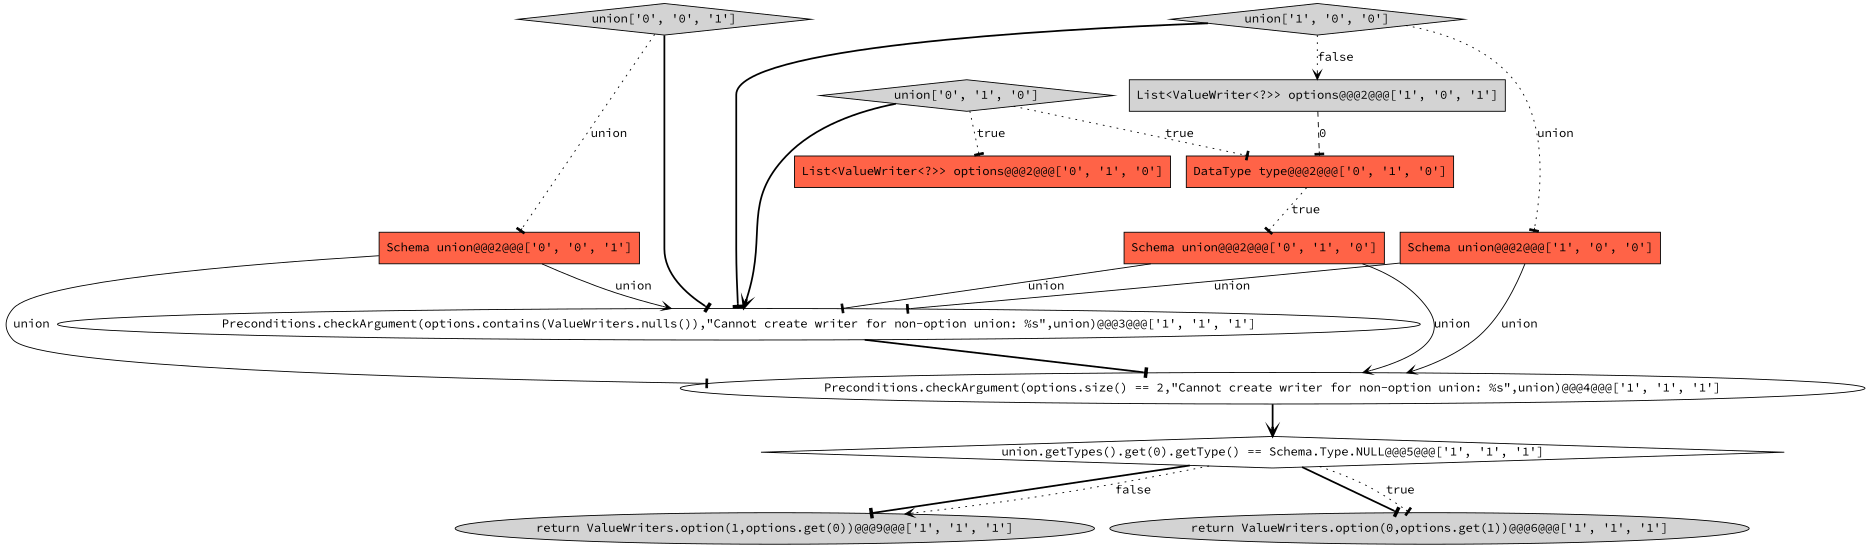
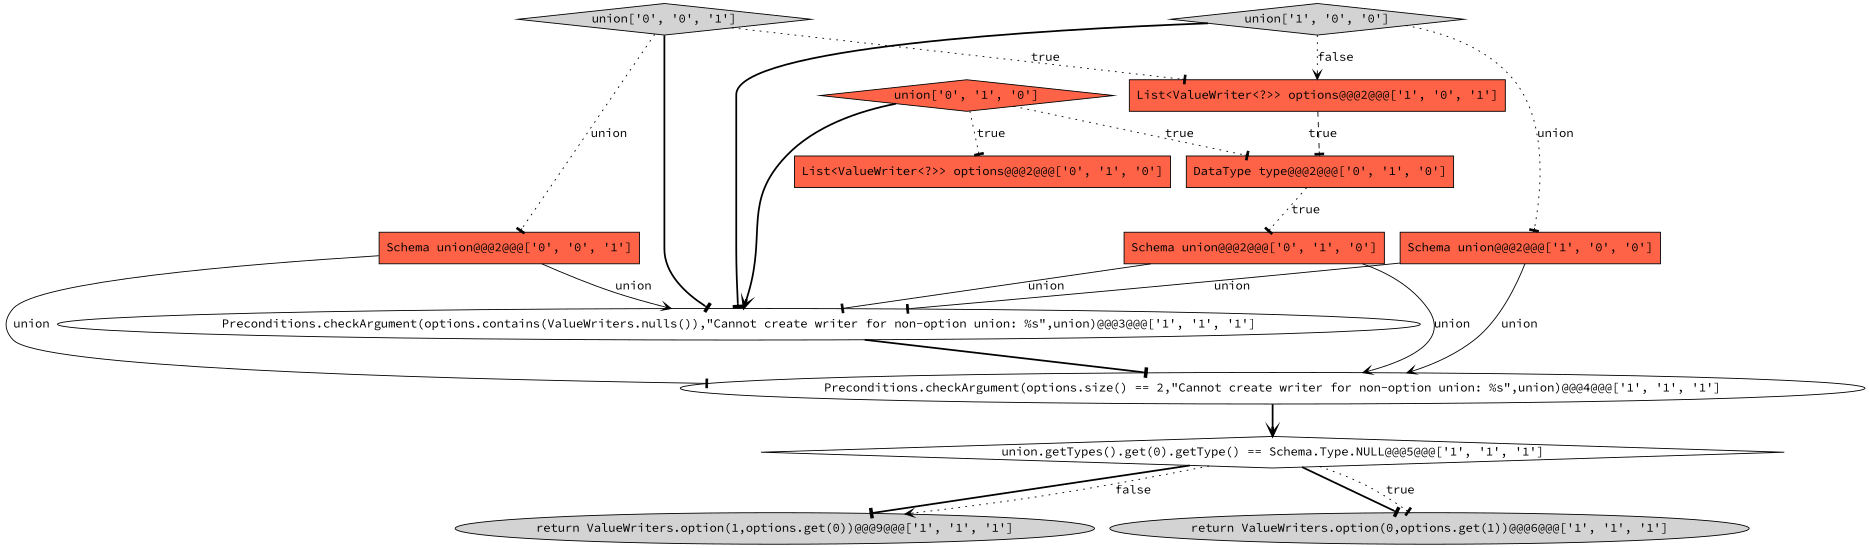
edge "union['0', '0', '1']" -> "List<ValueWriter<?>> options@@@2@@@['1', '0', '1']": added, label "true"
node "union['0', '1', '0']": fillcolor lightgray -> tomato
node "List<ValueWriter<?>> options@@@2@@@['1', '0', '1']": fillcolor lightgray -> tomato
edge "List<ValueWriter<?>> options@@@2@@@['1', '0', '1']" -> "DataType type@@@2@@@['0', '1', '0']": label "0" -> "true"
